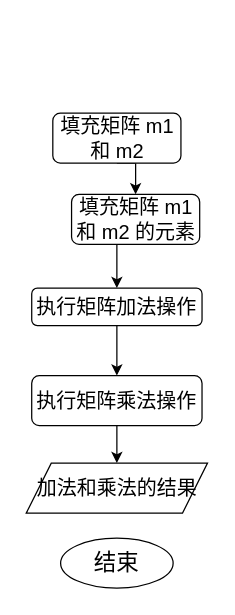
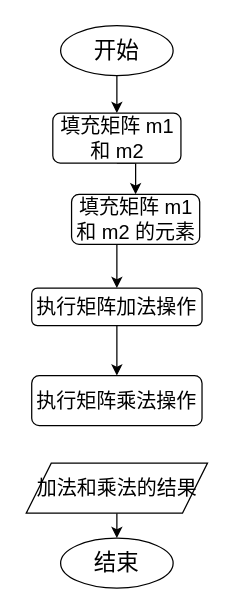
node "开始": added
edge "开始" -> "填充矩阵 m1 和 m2": added
edge "执行矩阵乘法操作" -> "加法和乘法的结果": removed
edge "加法和乘法的结果" -> "结束": added
